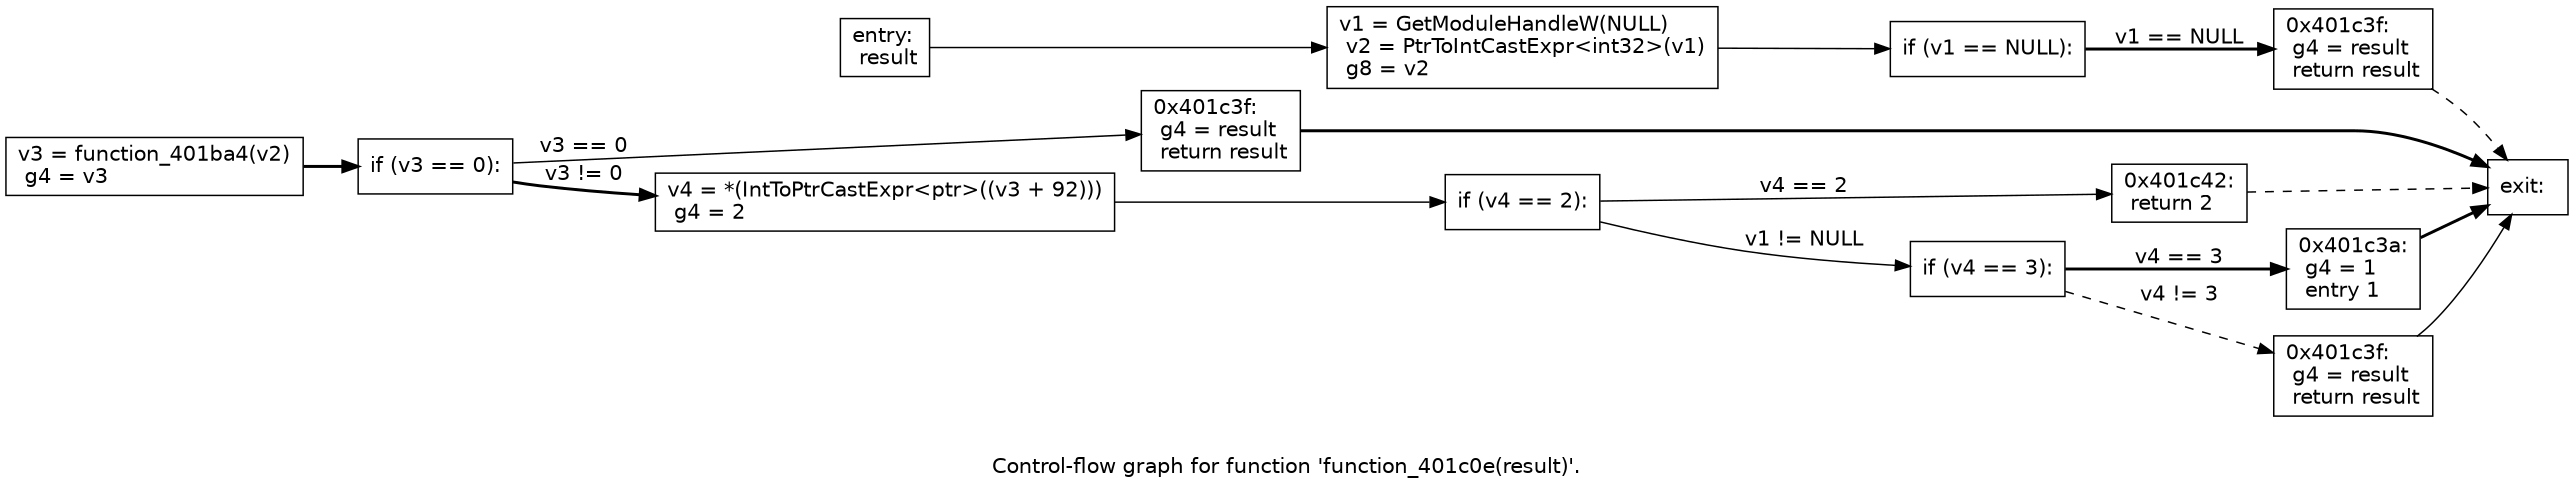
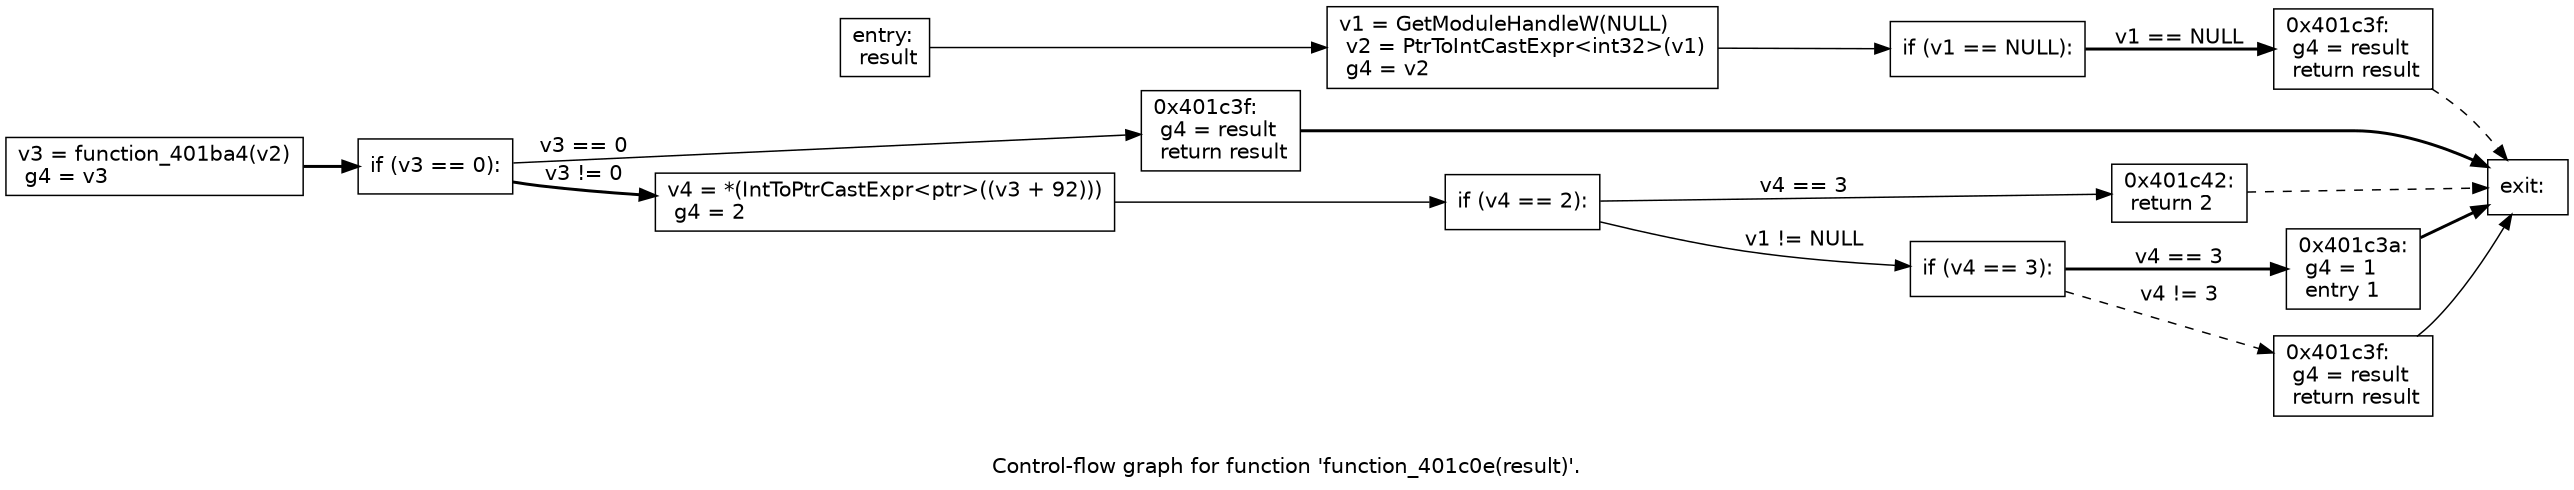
node "v1 = GetModuleHandleW(NULL)": text "g8 = v2" -> "g4 = v2"
edge "if (v4 == 2):" -> "0x401c42:": label "v4 == 2" -> "v4 == 3"
